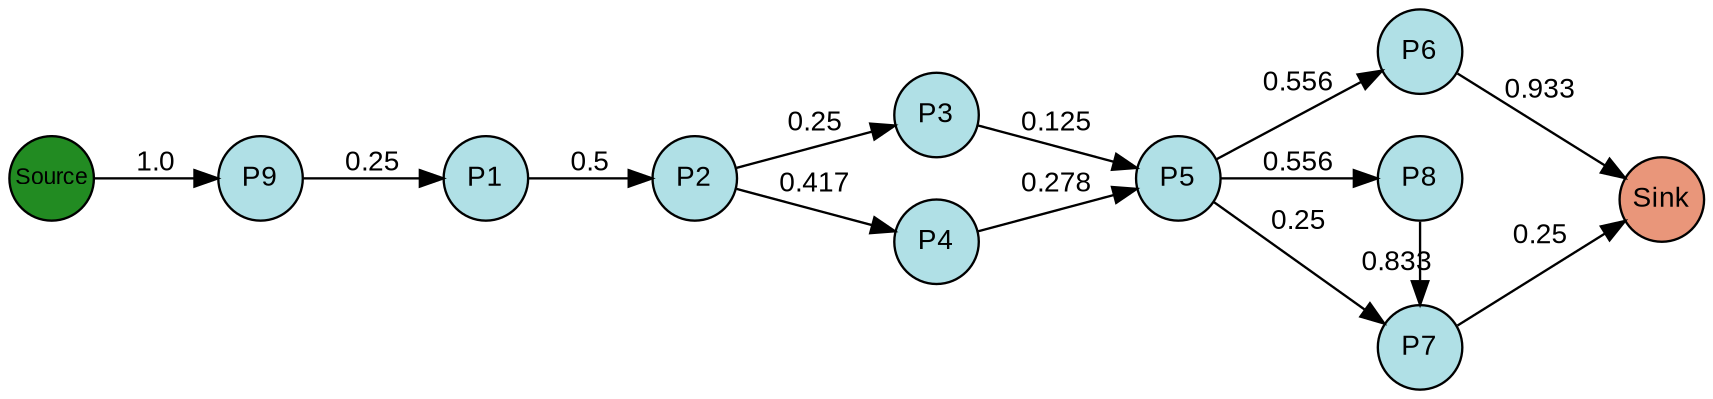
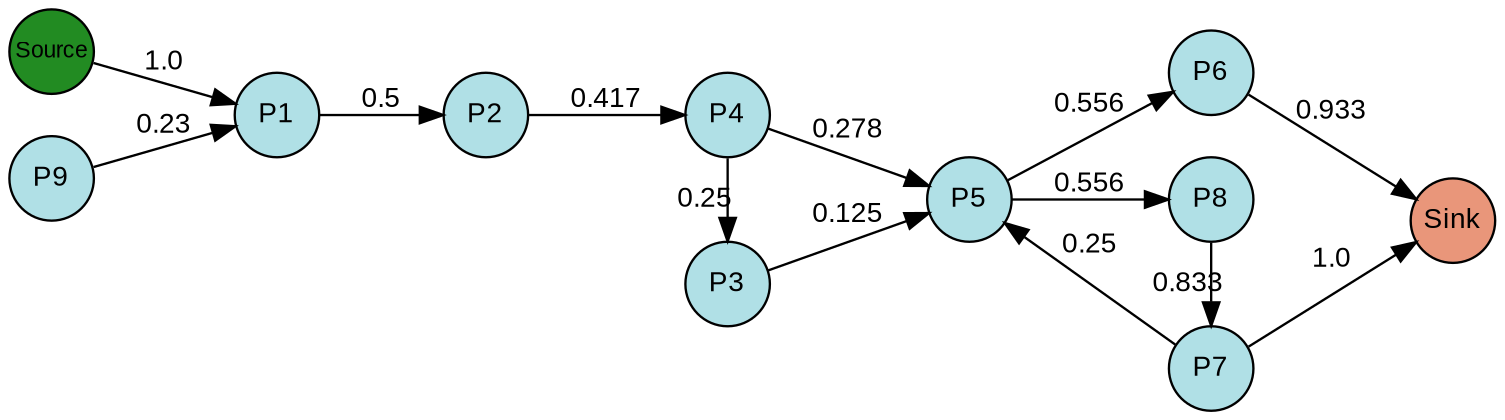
edge "P2" -> "P3": now "P4" -> "P3"
edge "P9" -> "P1": label "0.25" -> "0.23"
edge "Source" -> "P9": now "Source" -> "P1"
edge "P7" -> "Sink": label "0.25" -> "1.0"
edge "P5" -> "P7": reversed
